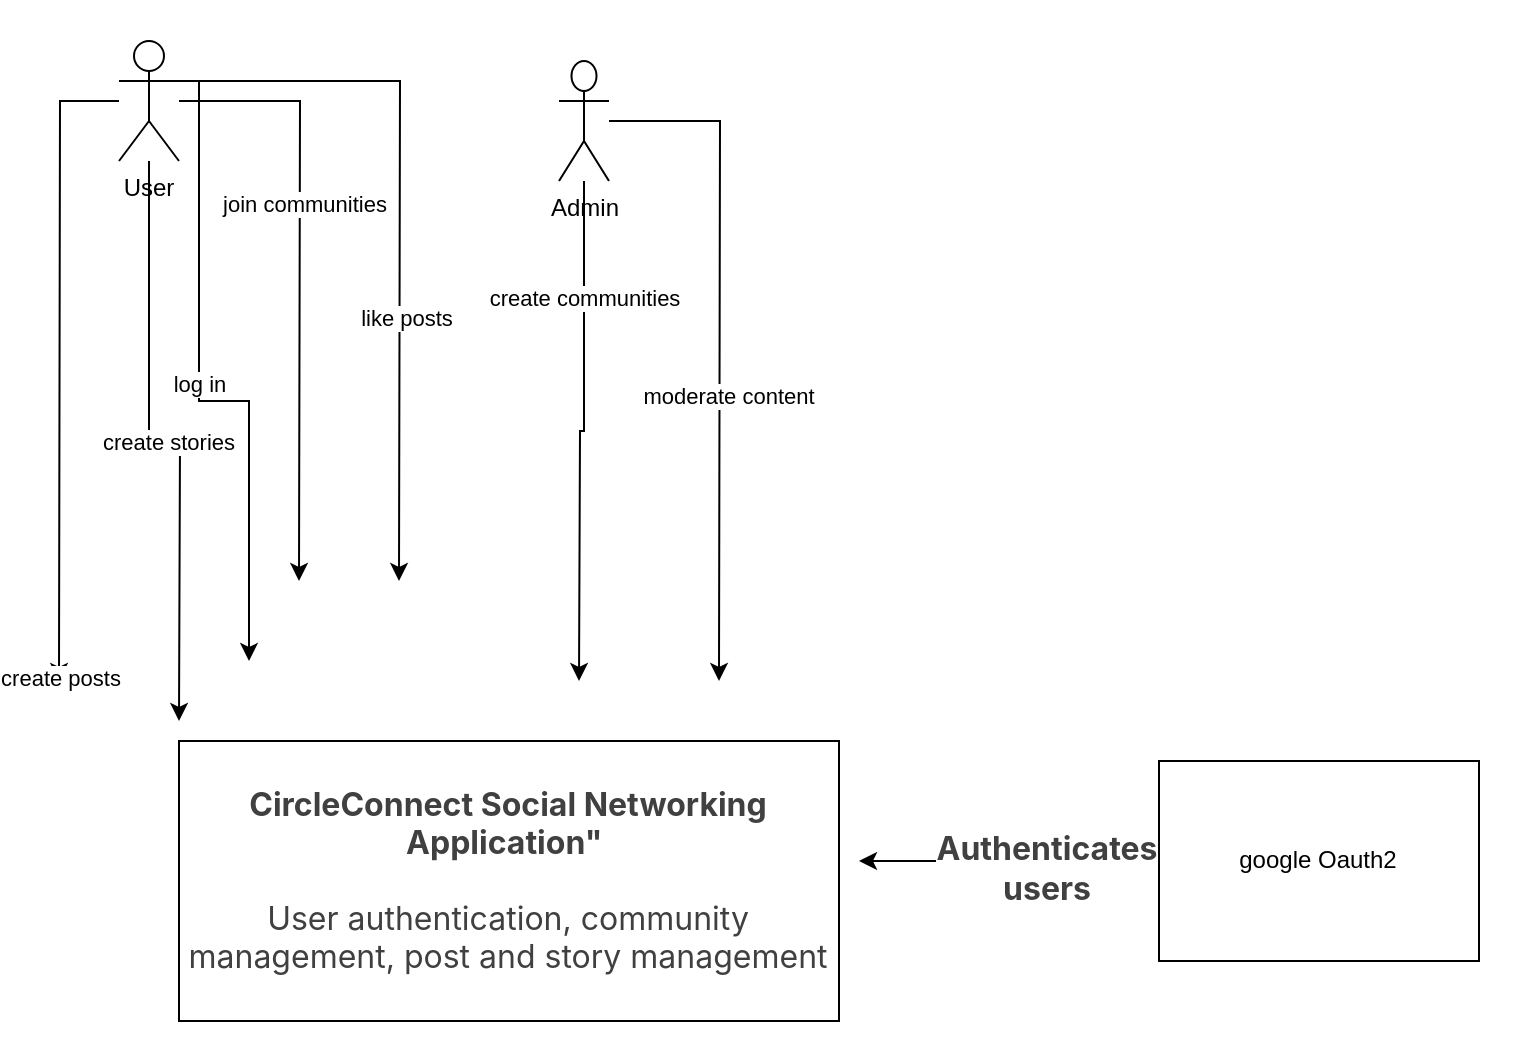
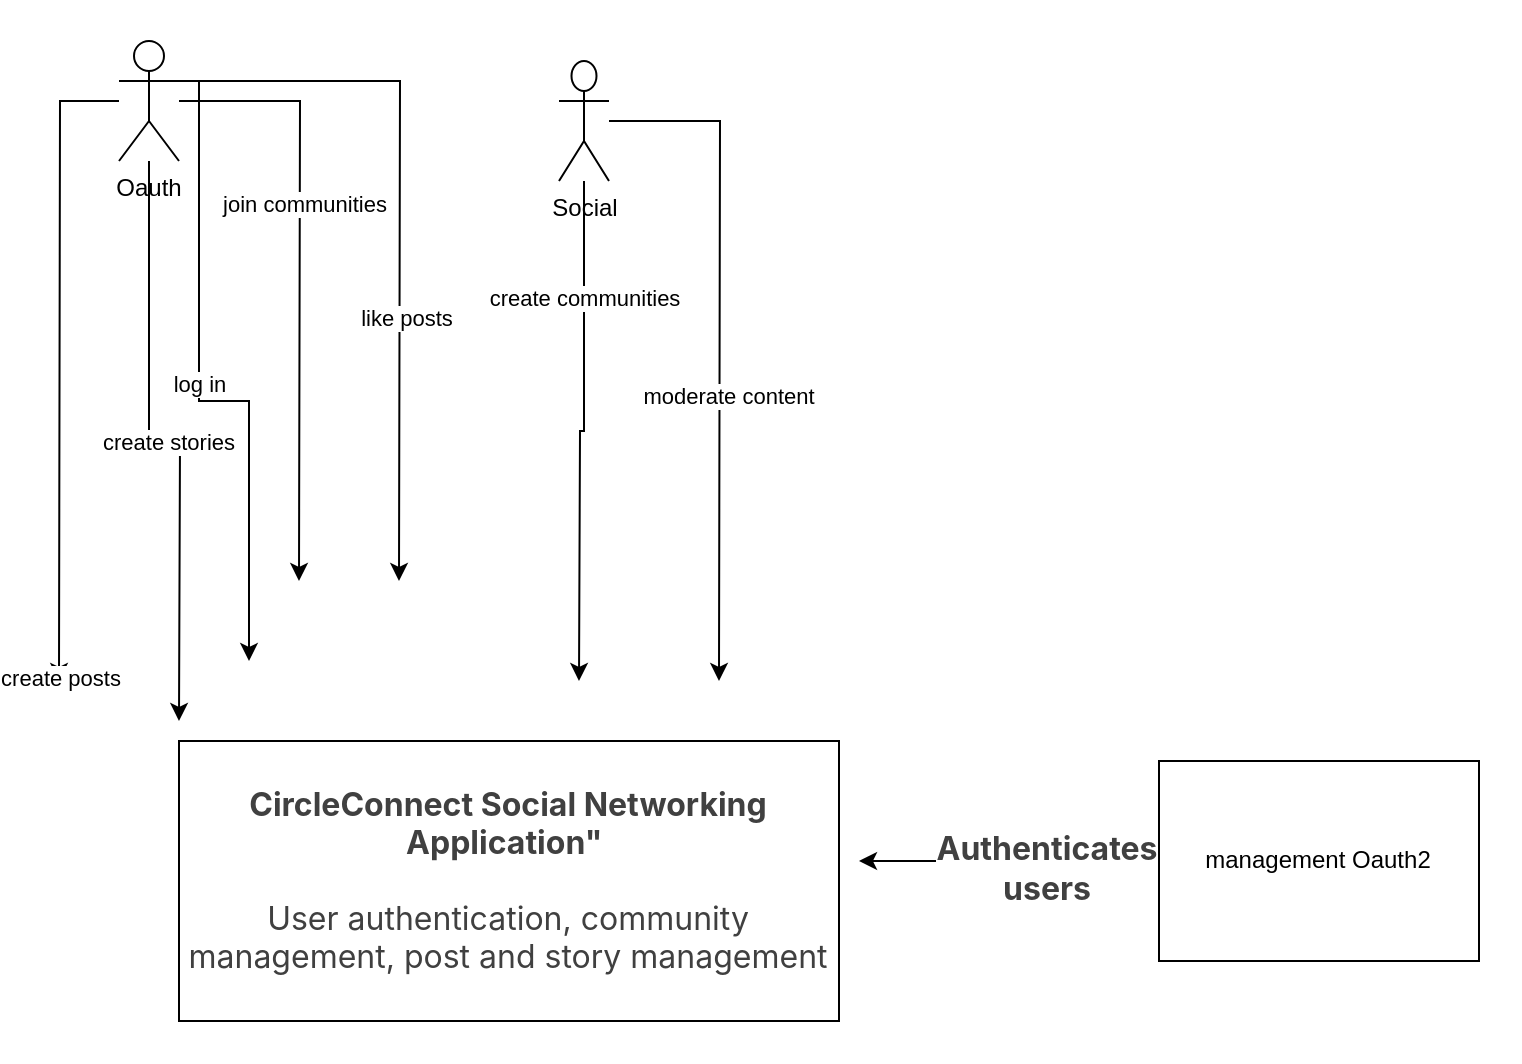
node "User": label "User" -> "Oauth"
node "Admin": label "Admin" -> "Social"
node "google Oauth2": label "google Oauth2" -> "management Oauth2"
